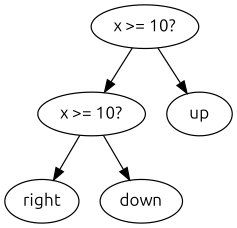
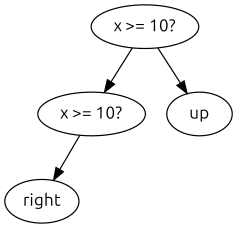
node "down": removed
